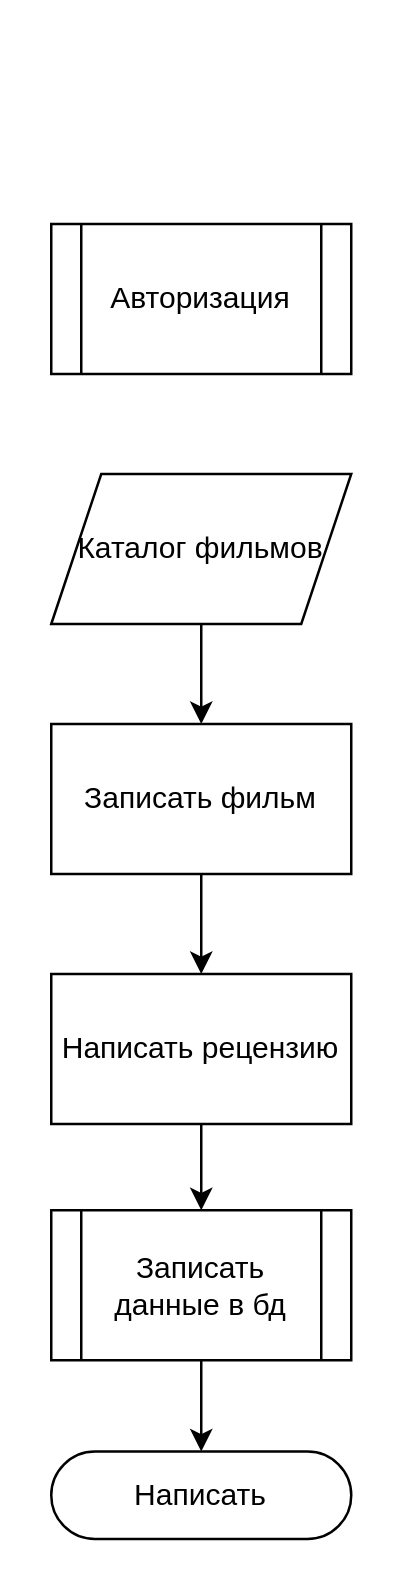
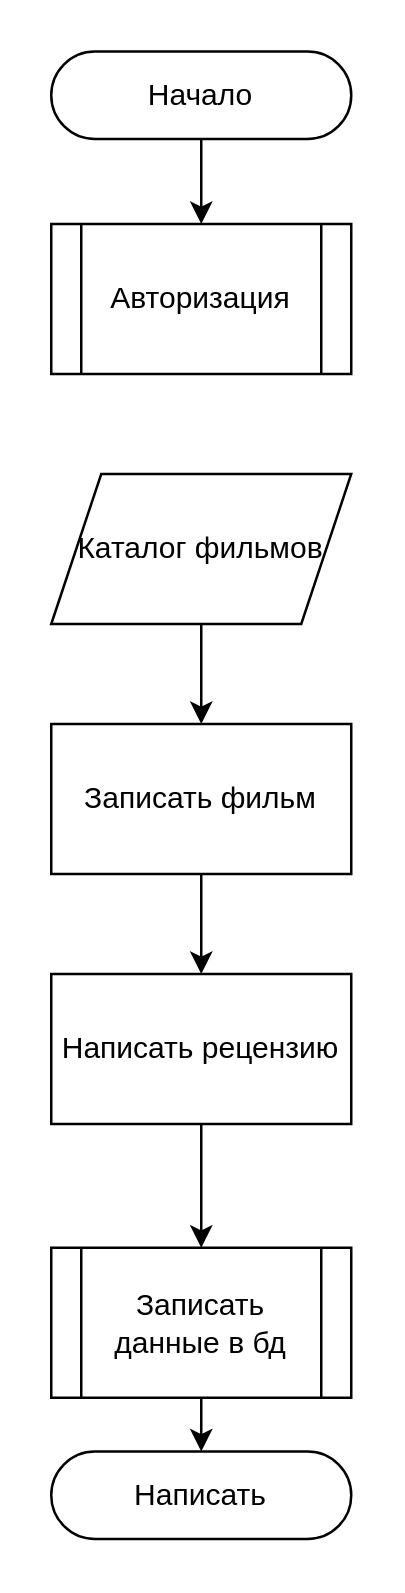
node "Начало": added
edge "Начало" -> "Авторизация": added
node "Записать данные в бд": moved (201, 1285) -> (201, 1323)
